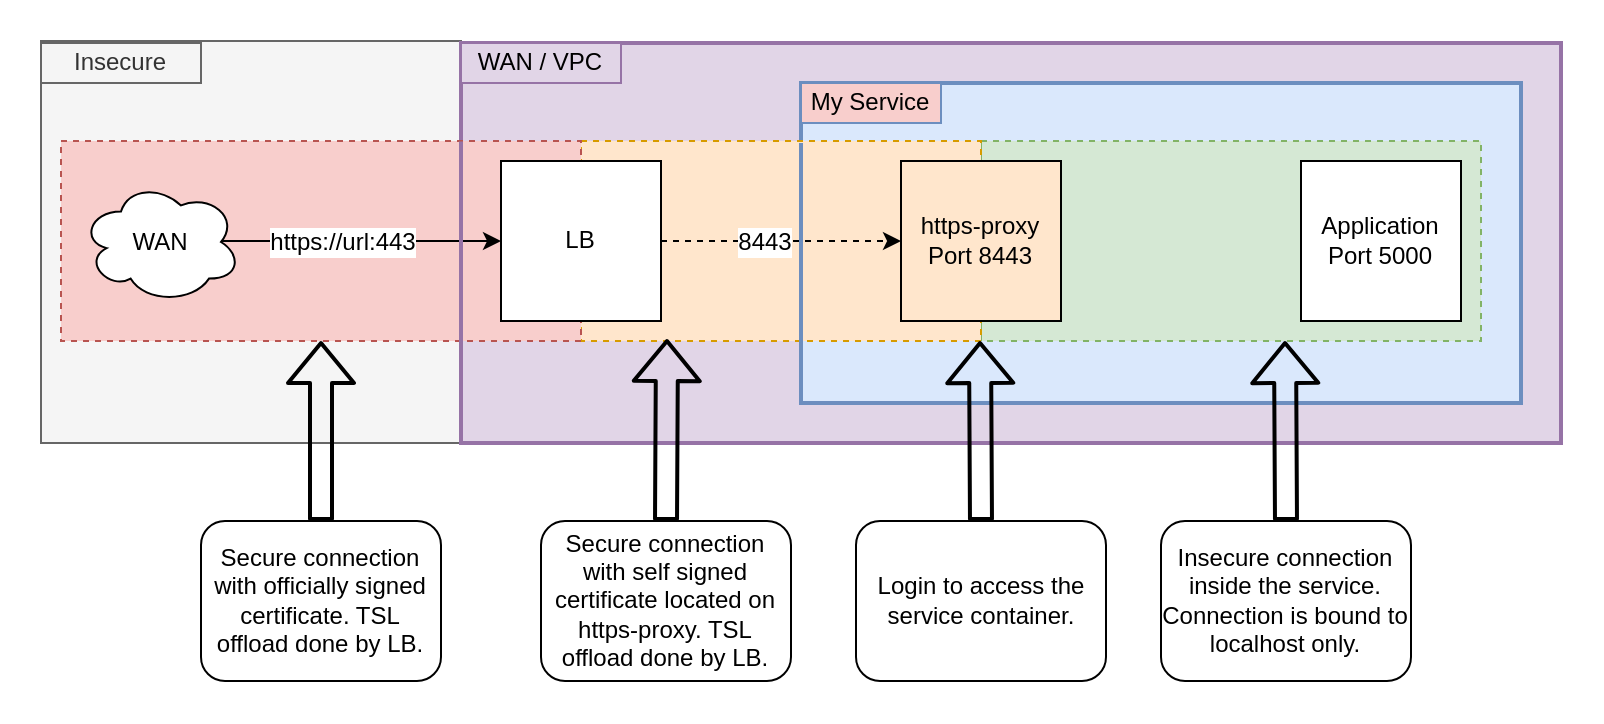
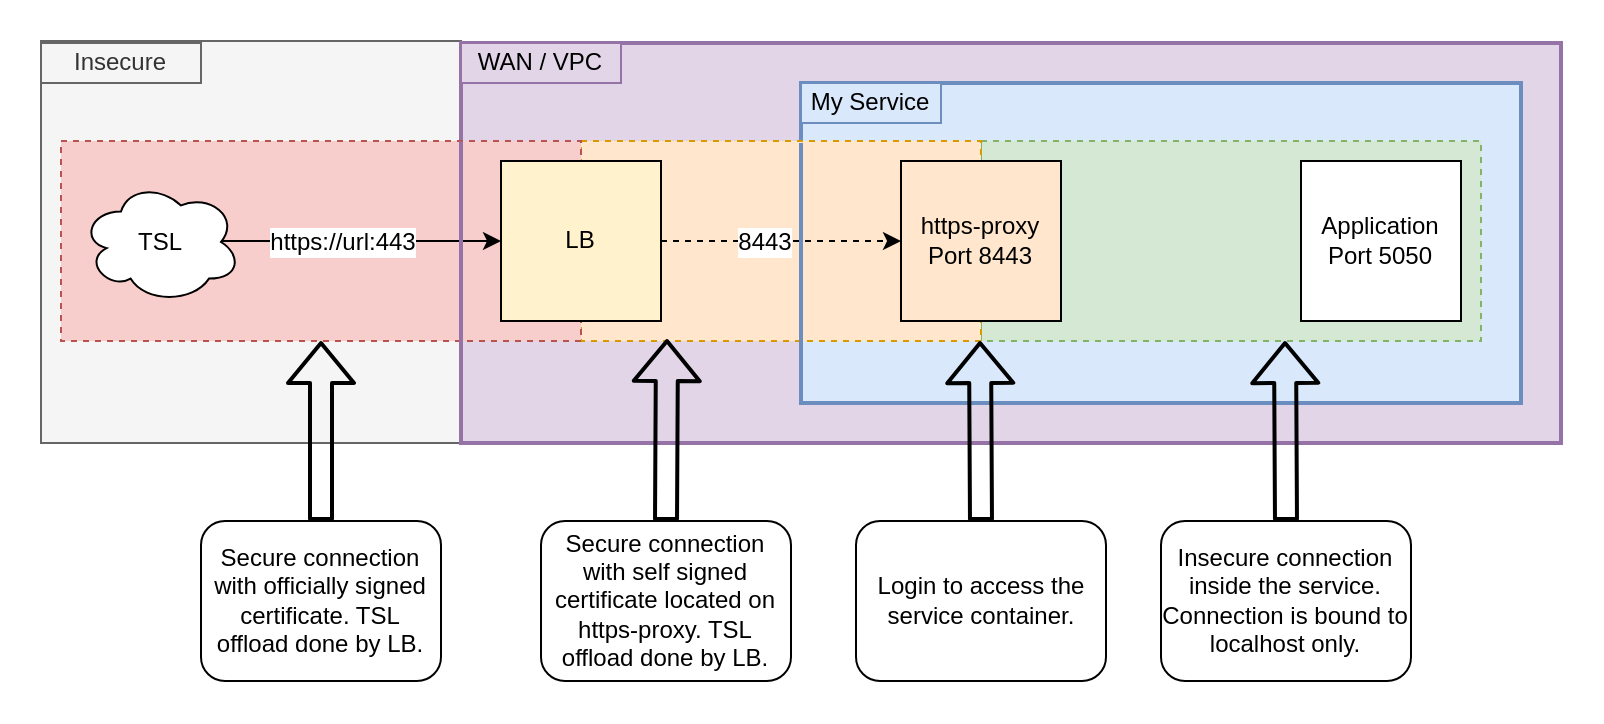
node "My Service": fillcolor #f8cecc -> #dae8fc
node "LB": fillcolor #ffffff -> #fff2cc
node "Application Port 5000": label "Application Port 5000" -> "Application Port 5050"
node "WAN": label "WAN" -> "TSL"
